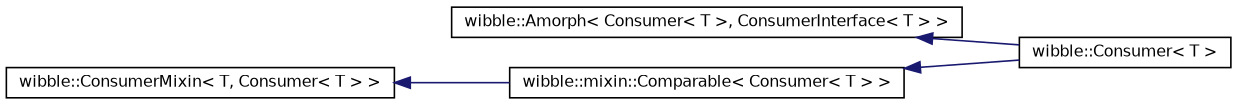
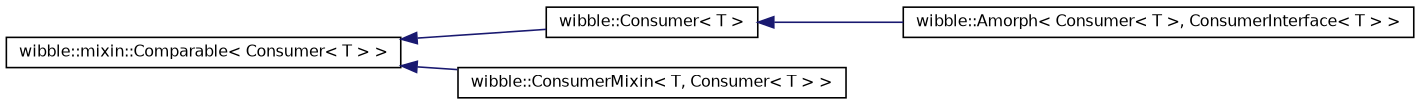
edge "wibble::Consumer< T >" -> "wibble::Amorph< Consumer< T >, ConsumerInterface< T > >": reversed
edge "wibble::mixin::Comparable< Consumer< T > >" -> "wibble::ConsumerMixin< T, Consumer< T > >": reversed
